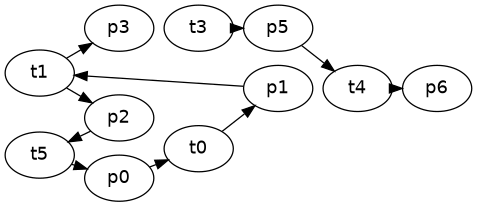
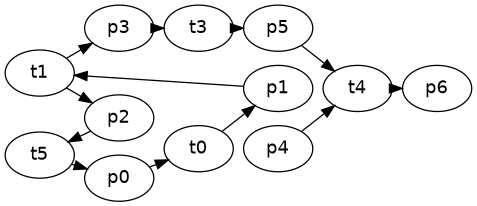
edge "p3" -> "t3": added
node "p4": added
